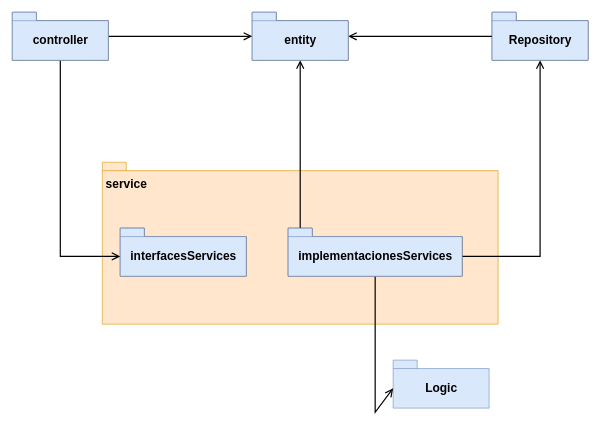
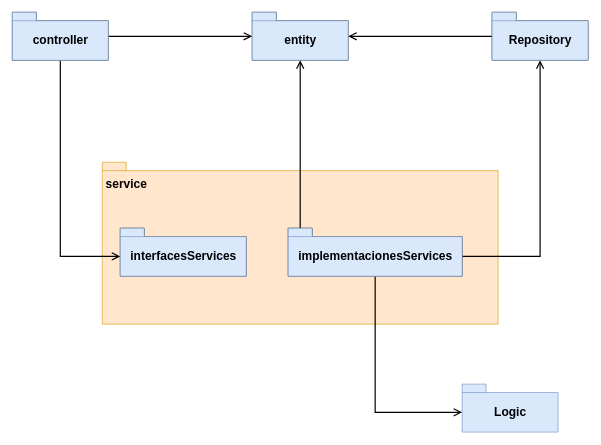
node "Logic": moved (441, 384) -> (510, 408)
